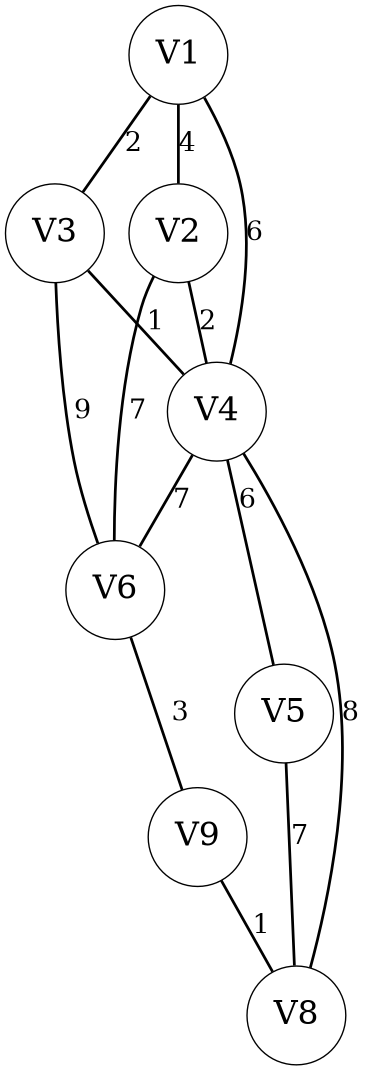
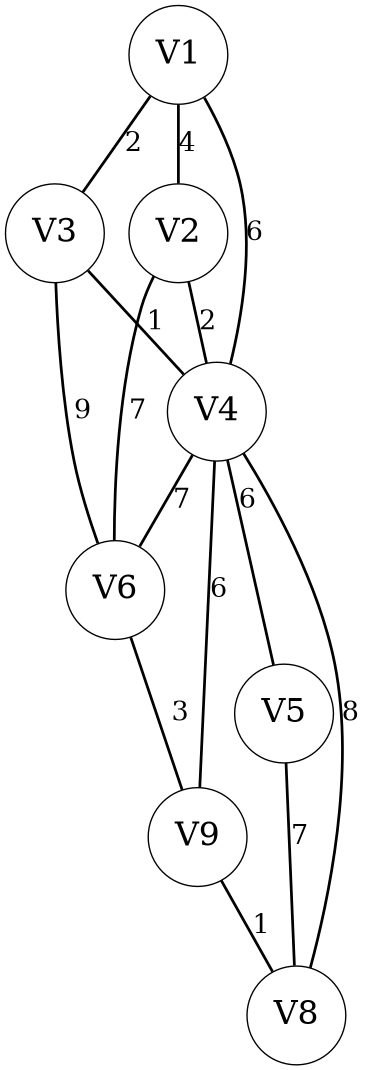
edge "V4" -- "V9": added, label "6"
